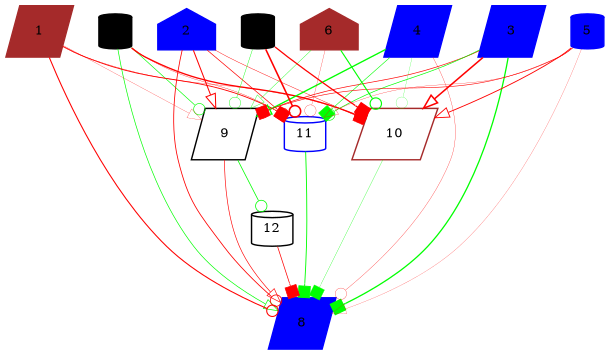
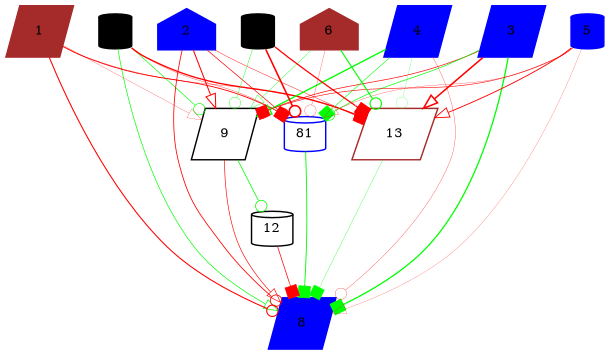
node "11": label "11" -> "81"
node "10": label "10" -> "13"
